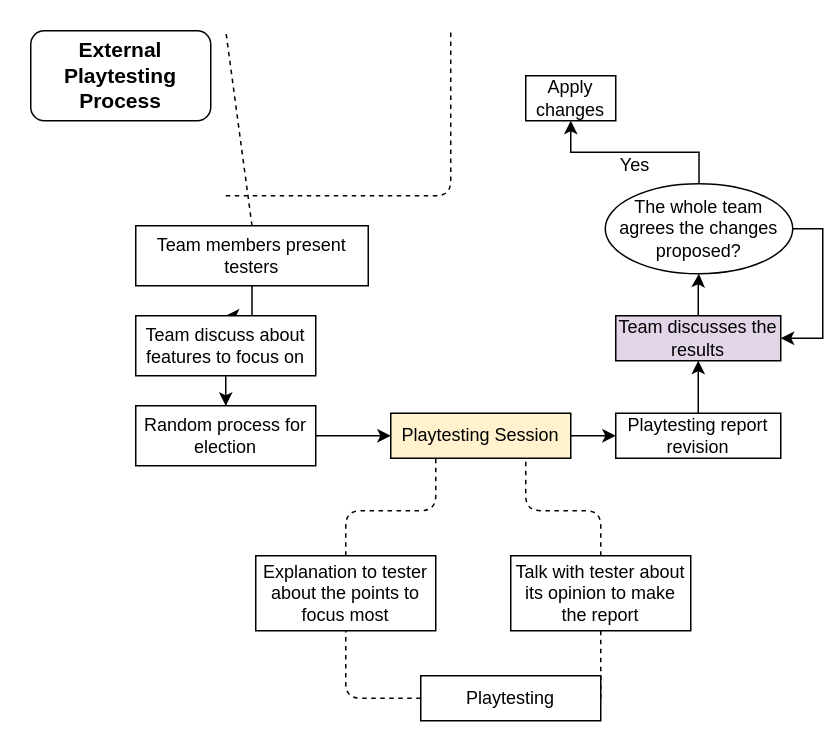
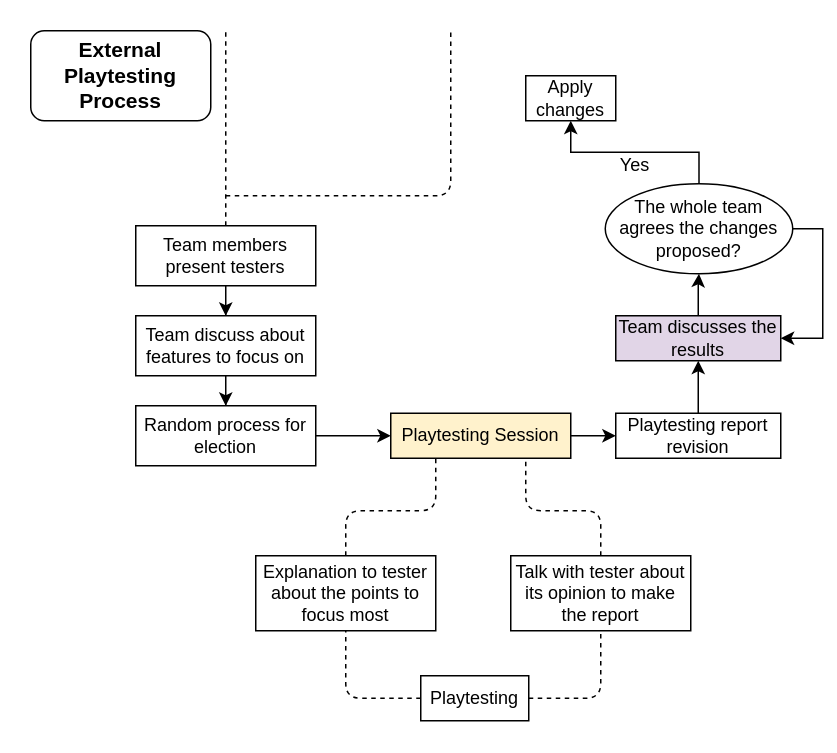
node "Team members present testers": size 233x60 -> 180x60
node "Playtesting": size 180x45 -> 108x45
